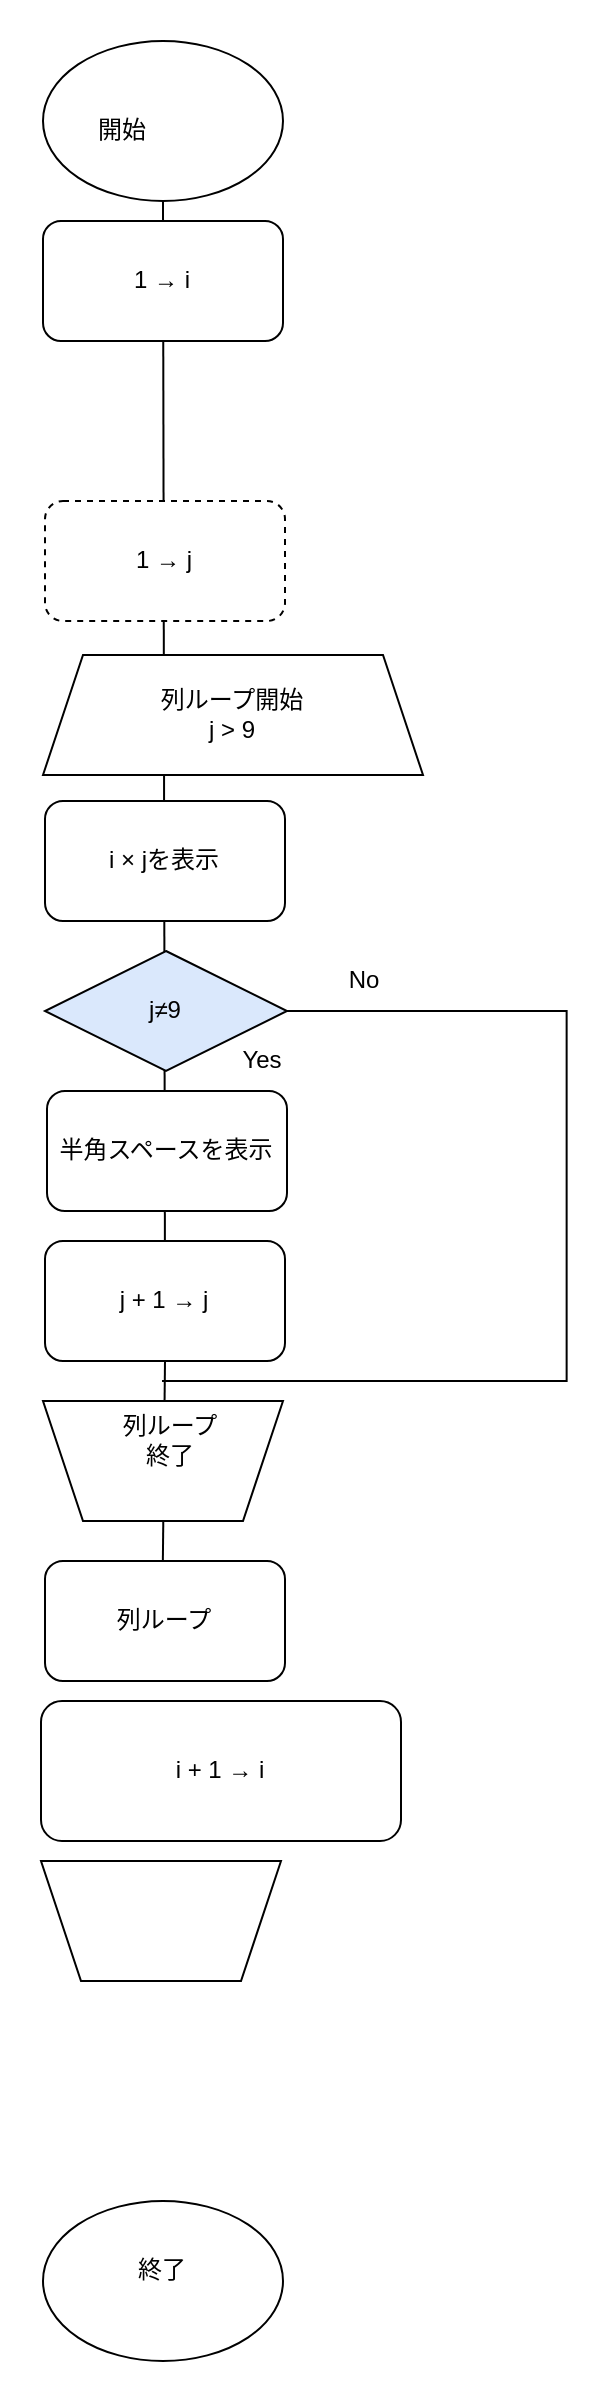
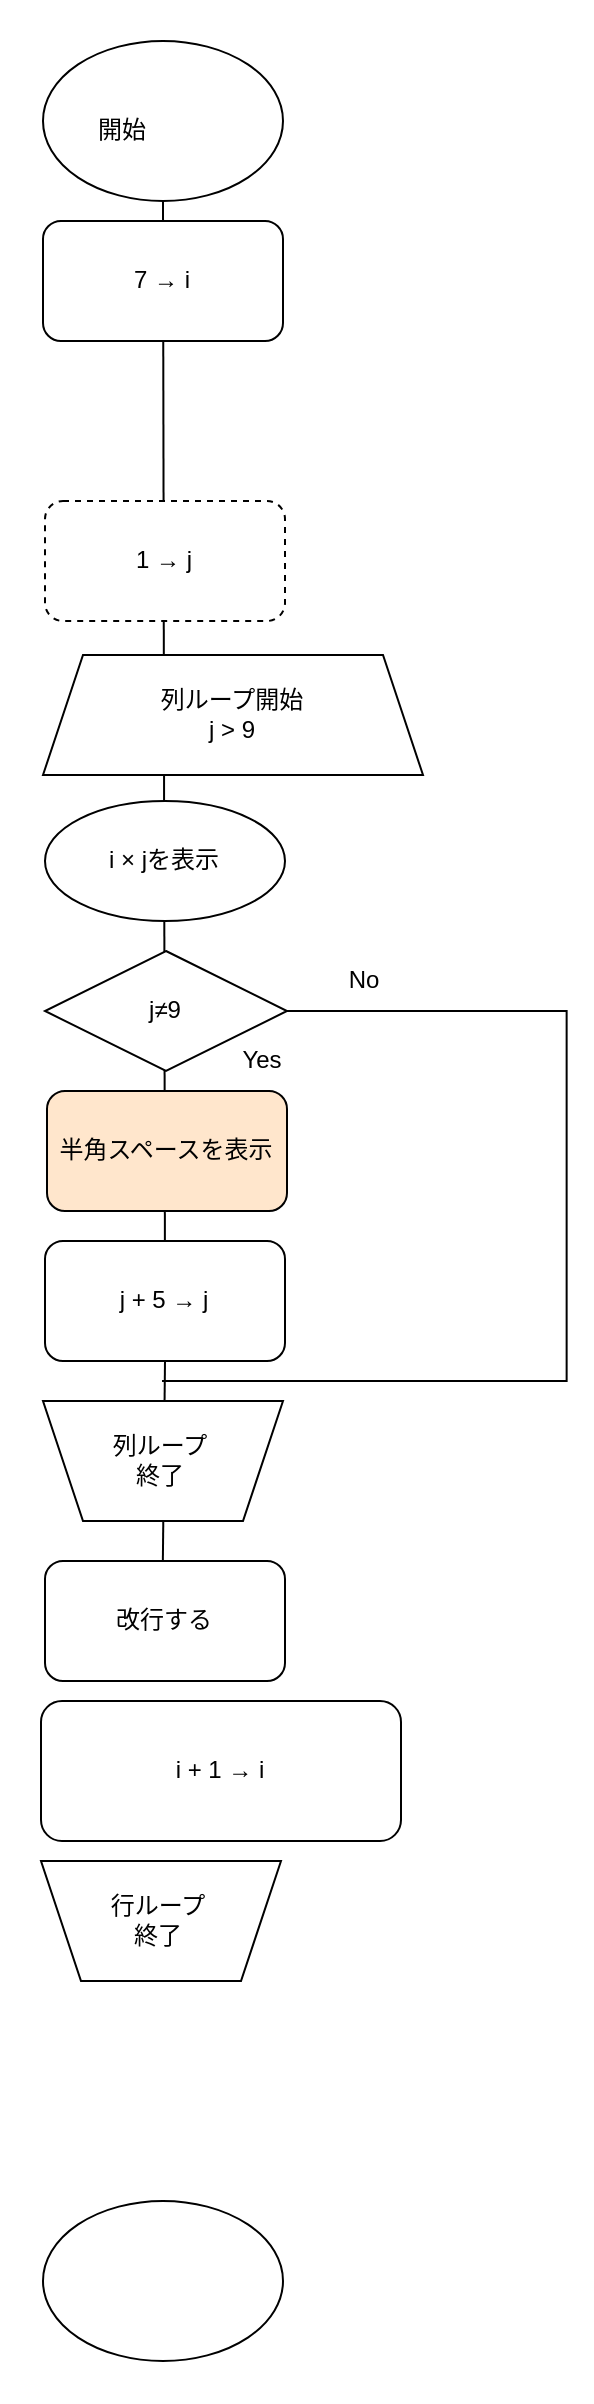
node "1 → i": label "1 → i" -> "7 → i"
node "i × jを表示": shape rounded rectangle -> ellipse
node "j≠9": fillcolor #dae8fc -> #ffffff
node "半角スペースを表示": fillcolor #ffffff -> #ffe6cc
node "j + 1 → j": label "j + 1 → j" -> "j + 5 → j"
node "列ループ 終了": moved (171, 1441) -> (161, 1461)
node "列ループ": label "列ループ" -> "改行する"
node "行ループ 終了": added
node "終了": removed
